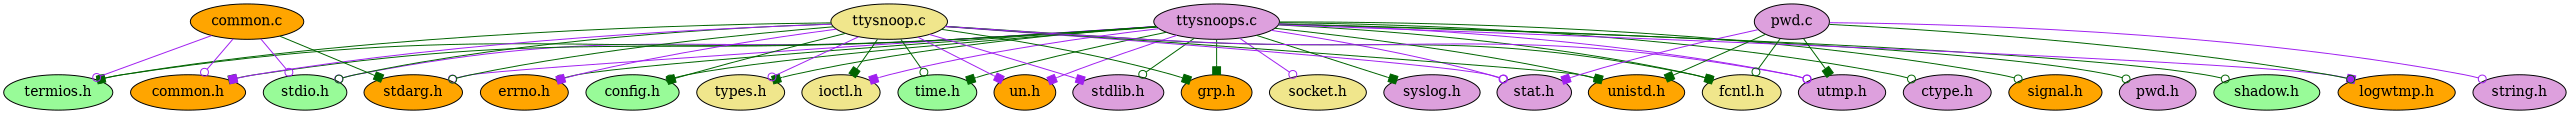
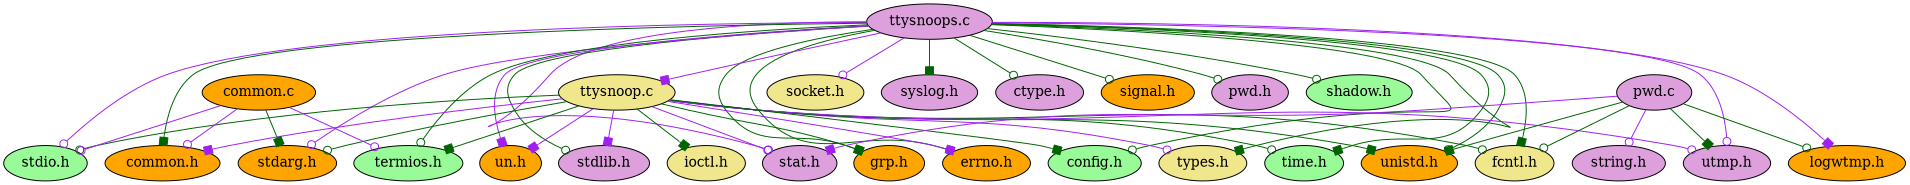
edge "ttysnoops.c" -> "ioctl.h": now "ttysnoops.c" -> "ttysnoop.c"
